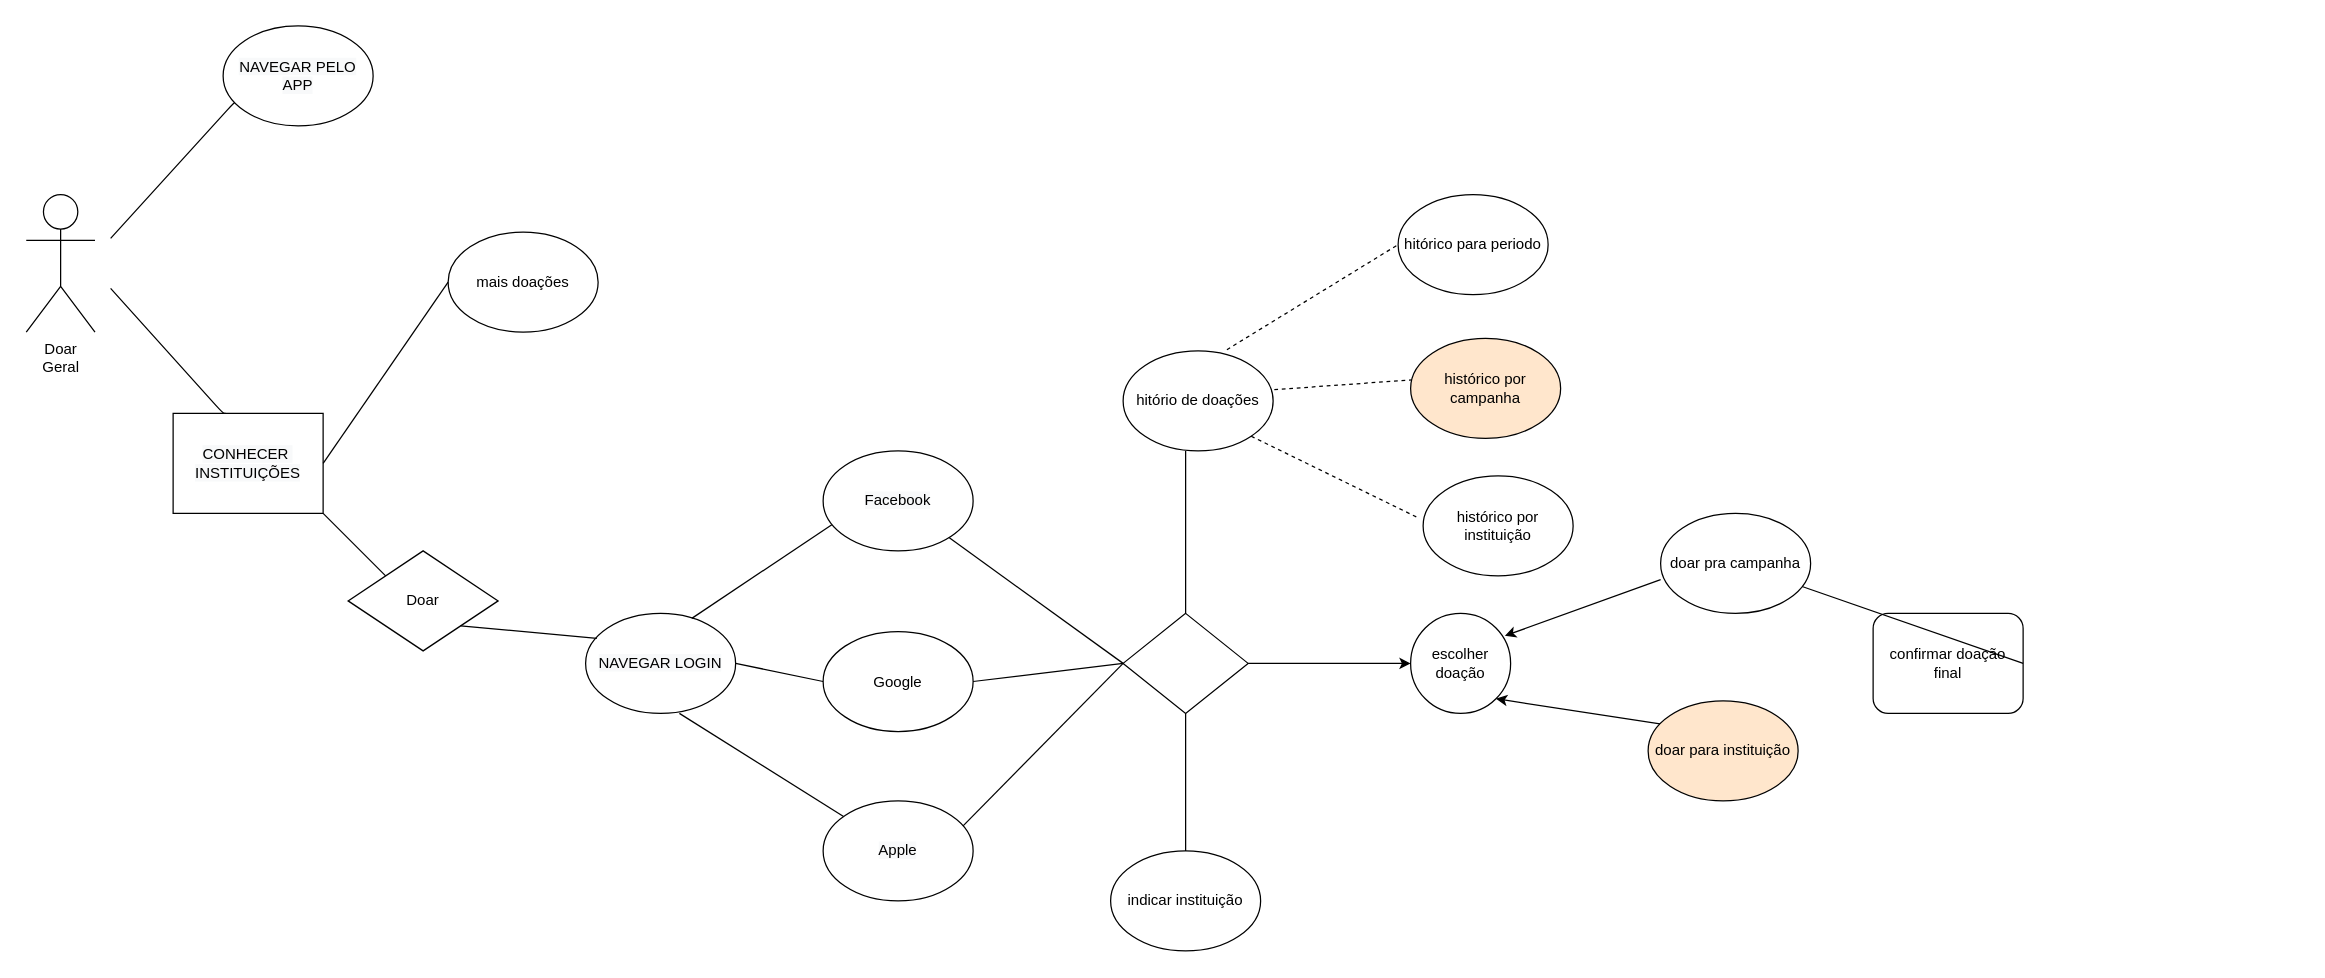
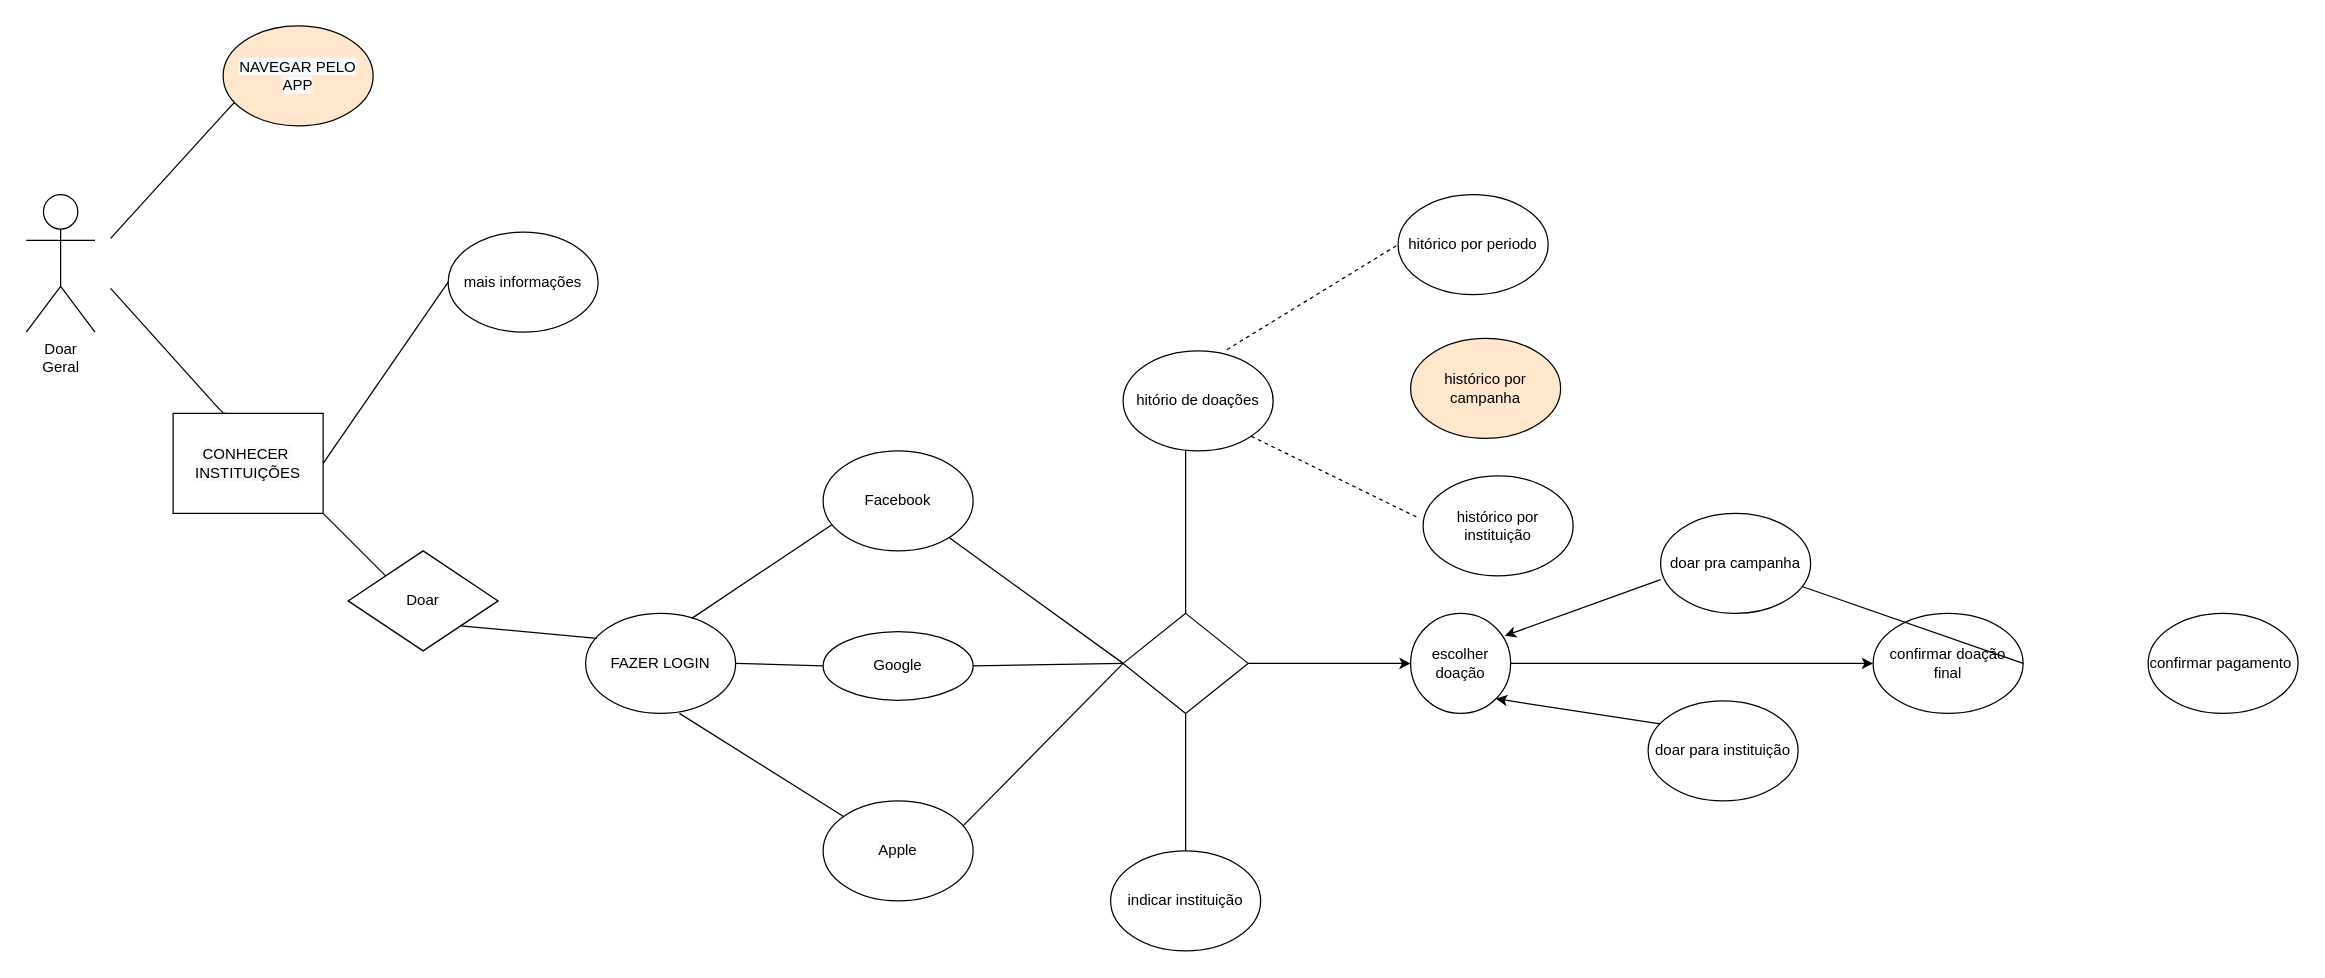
node "NAVEGAR PELO APP": fillcolor #ffffff -> #ffe6cc
node "hitórico para periodo": label "hitórico para periodo" -> "hitórico por periodo"
node "mais doações": label "mais doações" -> "mais informações"
edge "histórico por campanha" -- "hitório de doações": removed
node "NAVEGAR LOGIN": label "NAVEGAR LOGIN" -> "FAZER LOGIN"
edge "escolher doação" -> "confirmar doação final": added
node "confirmar doação final": shape rounded rectangle -> ellipse
node "confirmar pagamento": added
node "Google": size 150x100 -> 150x69
node "doar para instituição": fillcolor #ffe6cc -> #ffffff
